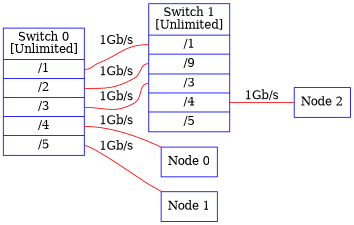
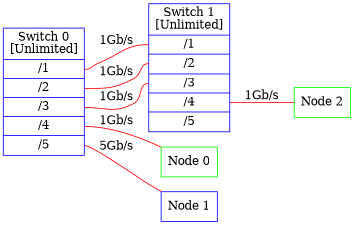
node "Switch 1": text "/9" -> "/2"
node "Node 2": color blue -> green
edge "Switch 0" -- "Node 1": label "1Gb/s" -> "5Gb/s"
node "Node 0": color blue -> green
